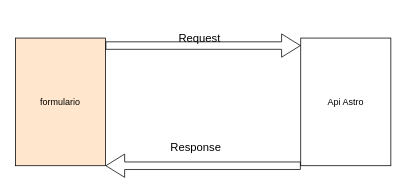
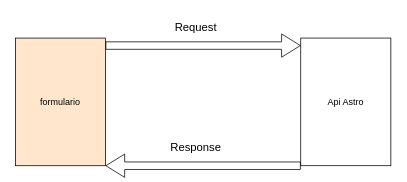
node "Request": moved (199, 38) -> (195, 27)
